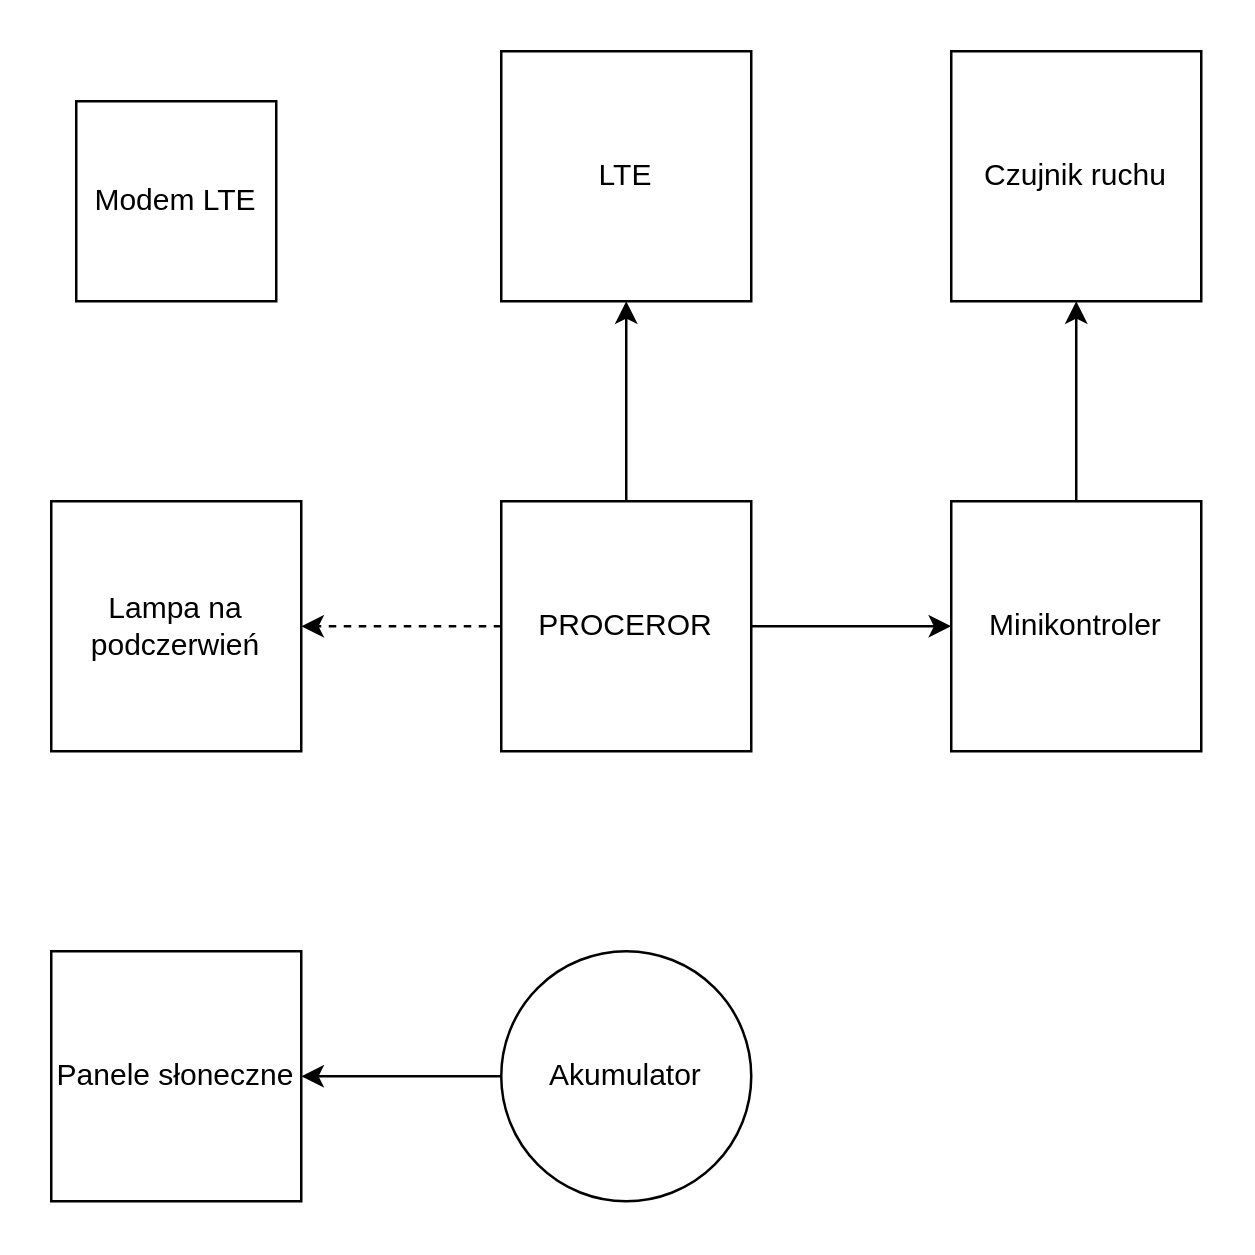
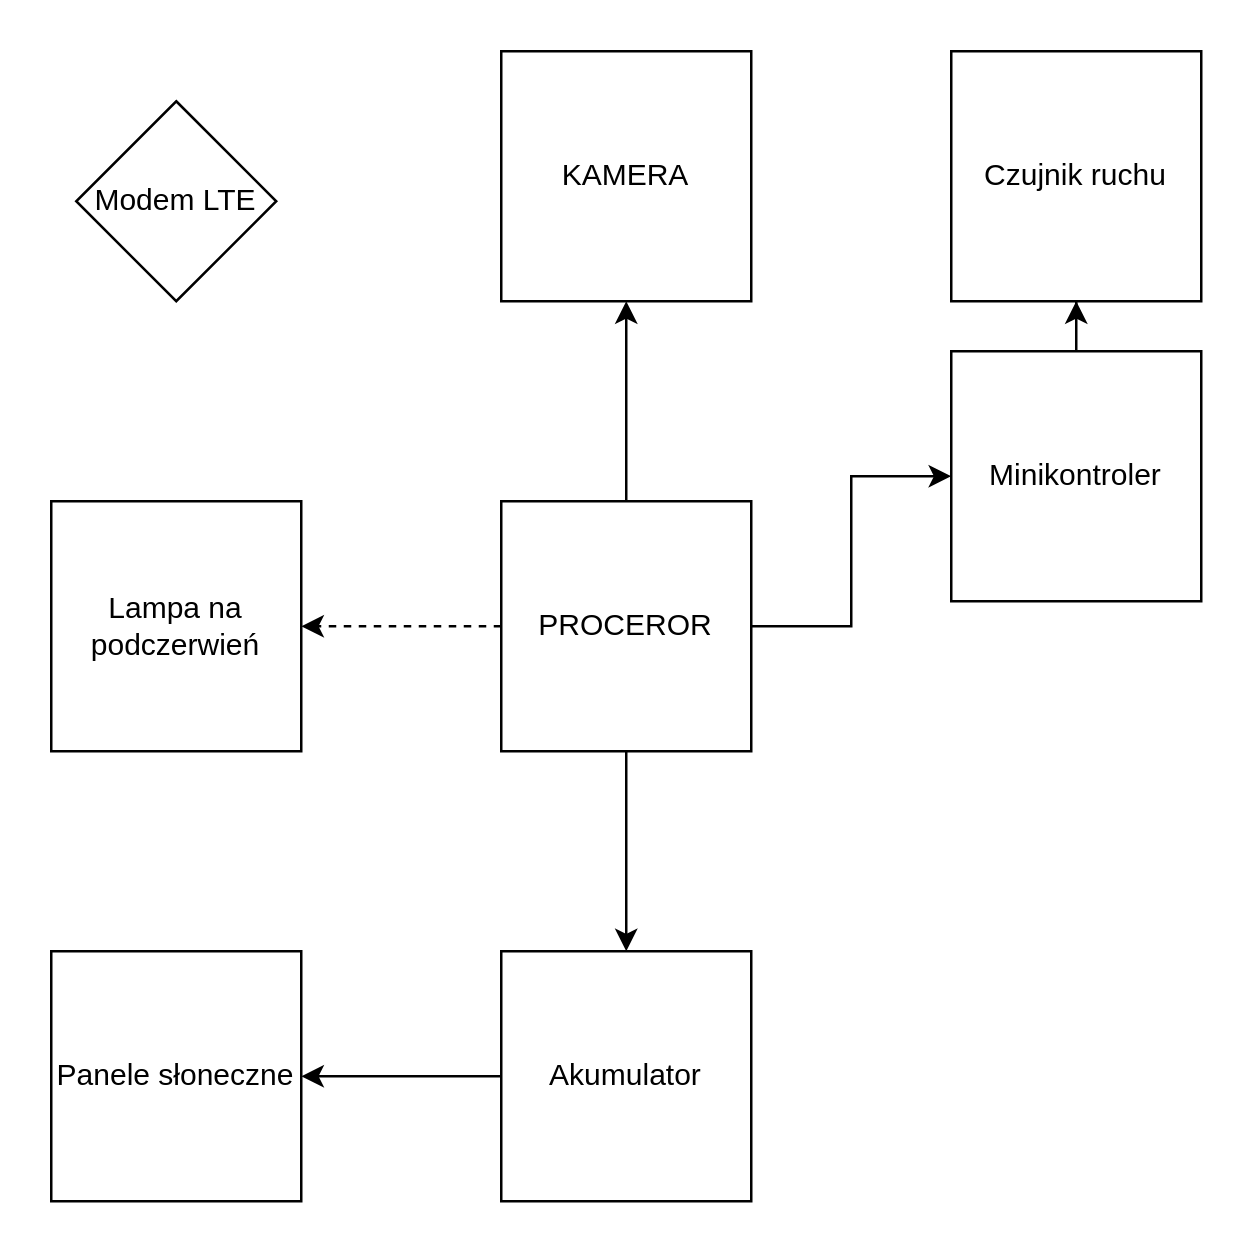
node "LTE": label "LTE" -> "KAMERA"
node "Modem LTE": shape rectangle -> diamond
node "Minikontroler": moved (1076, 626) -> (1076, 476)
edge "PROCEROR" -> "Akumulator": added
node "Akumulator": shape ellipse -> rectangle
